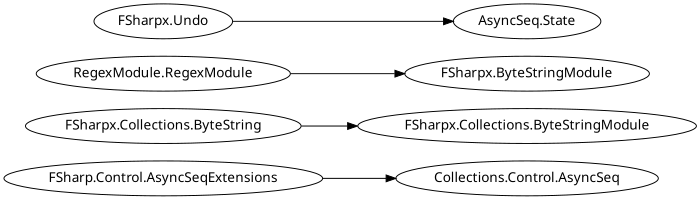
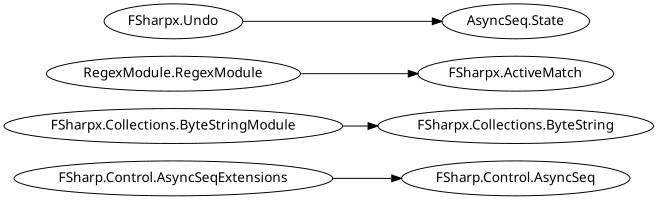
node "FSharpx.ByteStringModule": label "FSharpx.ByteStringModule" -> "FSharpx.ActiveMatch"
edge "FSharpx.Collections.ByteString" -> "FSharpx.Collections.ByteStringModule": reversed
node "Collections.Control.AsyncSeq": label "Collections.Control.AsyncSeq" -> "FSharp.Control.AsyncSeq"
